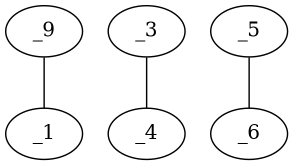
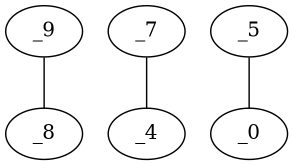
node "_3": label "_3" -> "_7"
node "_1": label "_1" -> "_8"
node "_6": label "_6" -> "_0"
